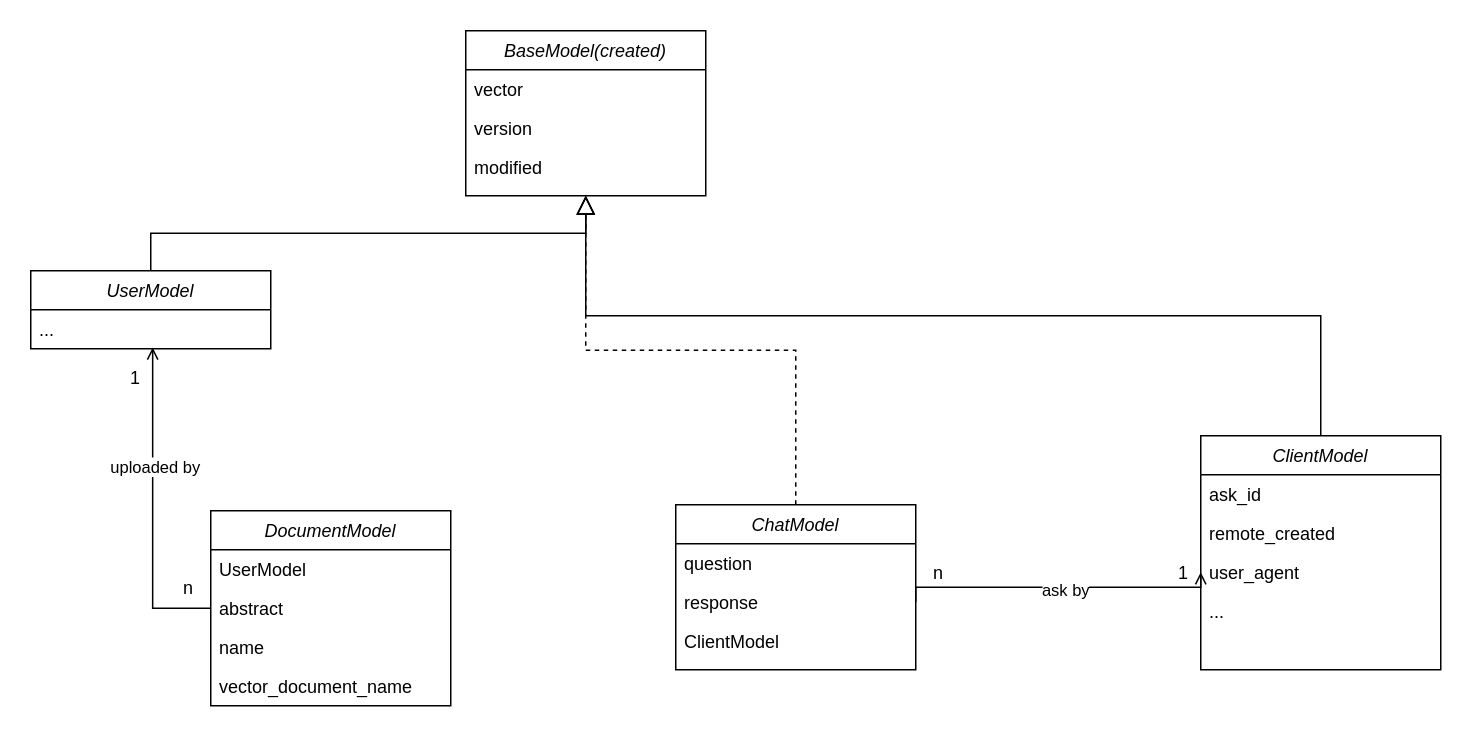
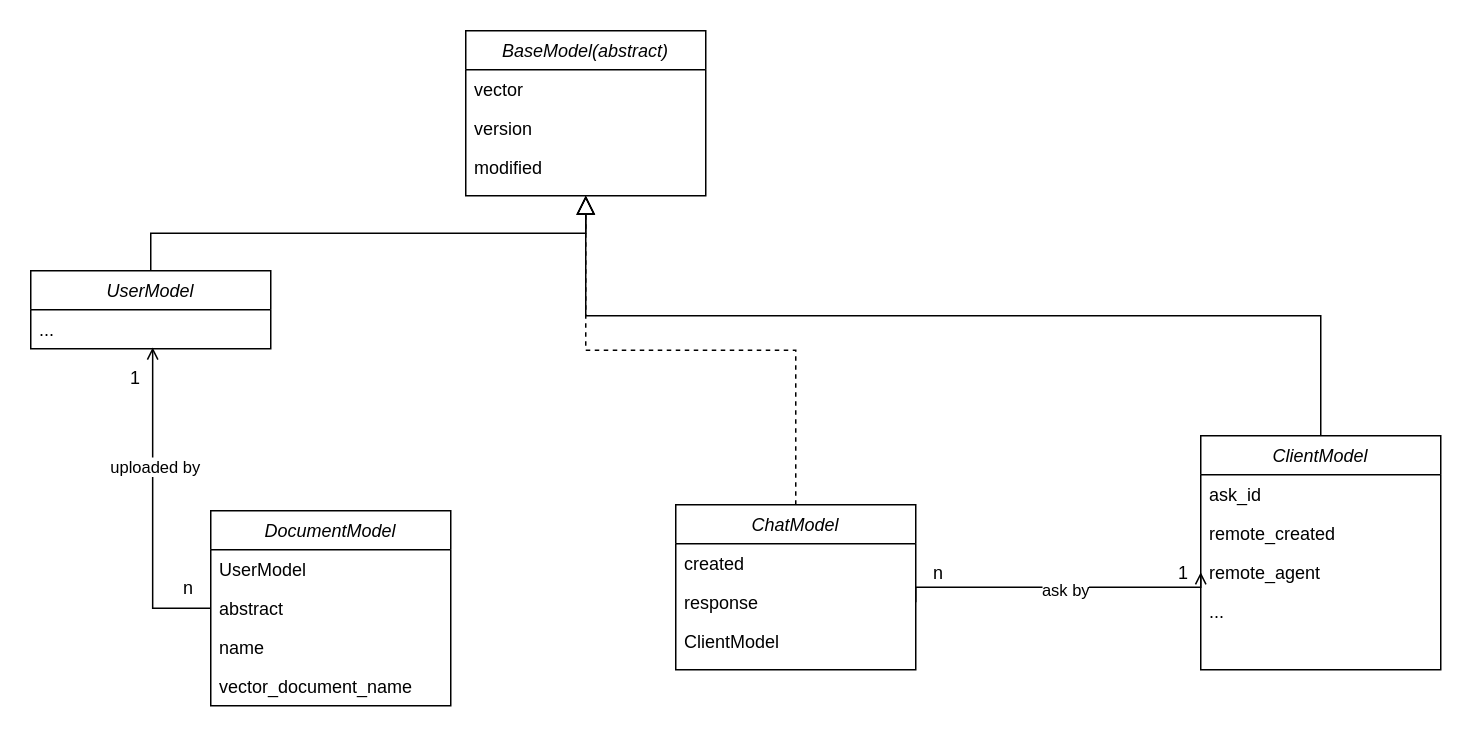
node "BaseModel(created)": label "BaseModel(created)" -> "BaseModel(abstract)"
node "question": label "question" -> "created"
node "user_agent": label "user_agent" -> "remote_agent"
